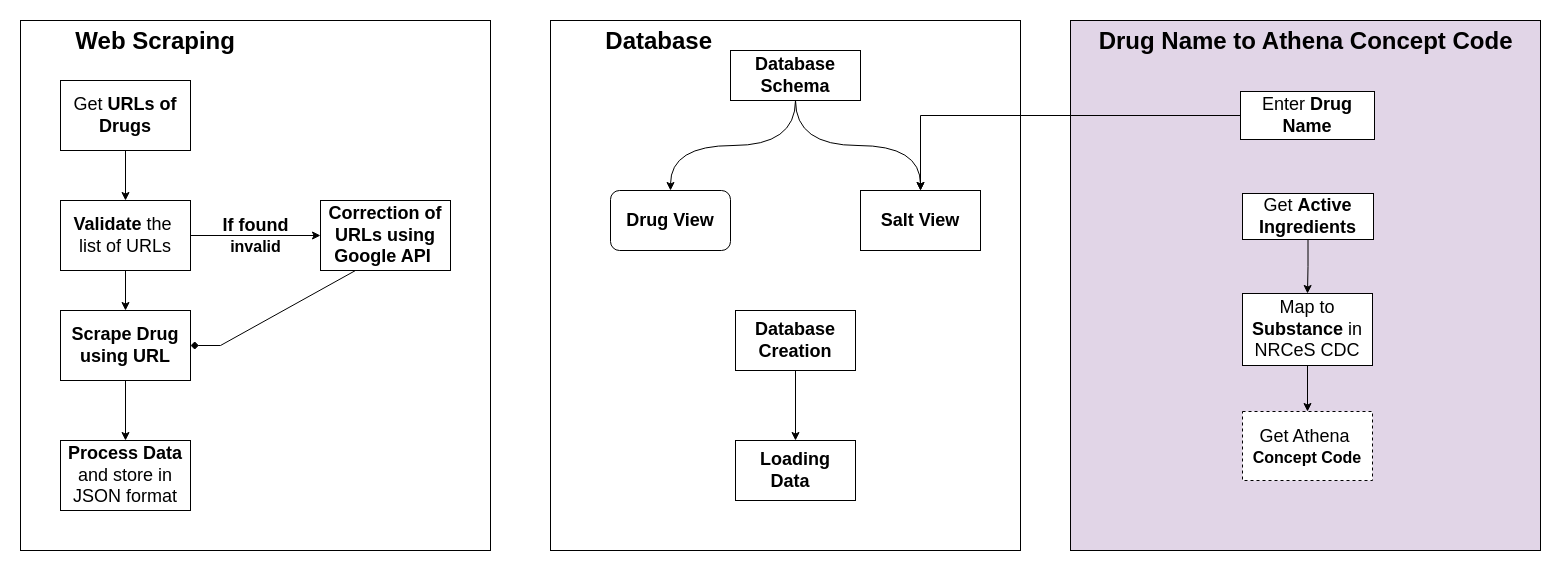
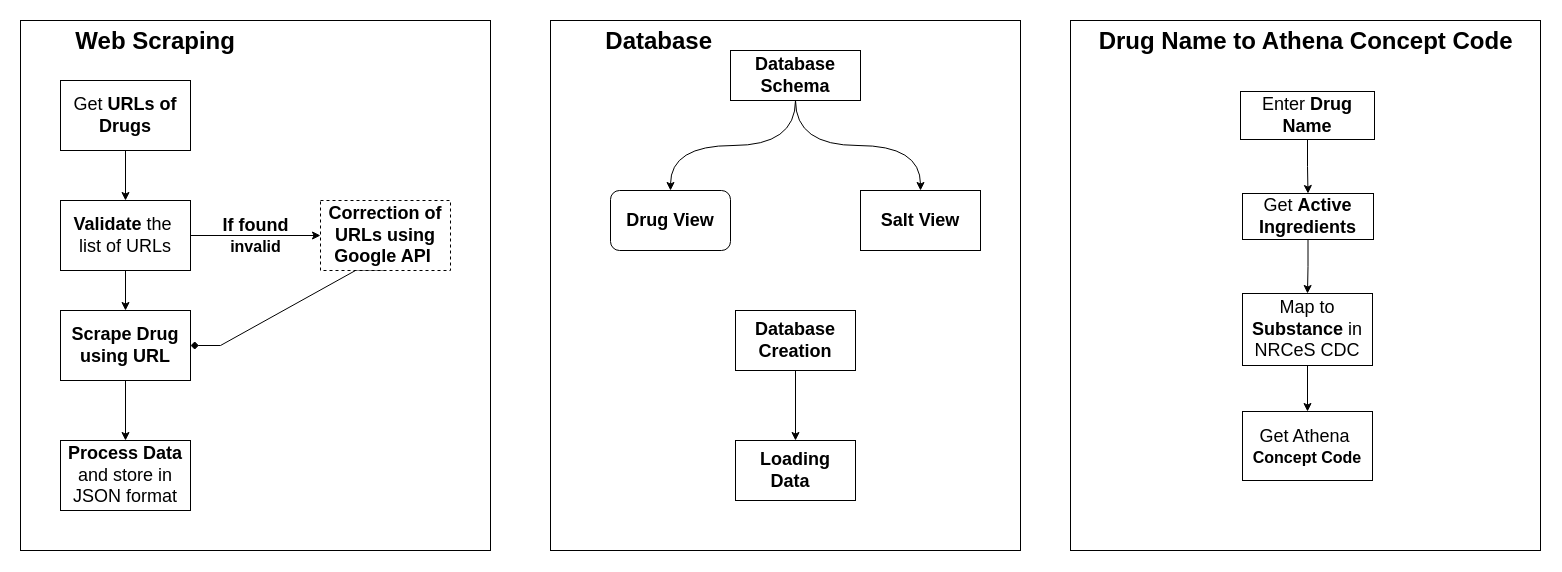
edge "Enter Drug Name" -> "Salt View": now "Enter Drug Name" -> "Get Active Ingredients"
node "Correction of URLs using Google API": style solid -> dashed
node "Drug Name to Athena Concept Code": fillcolor #e1d5e7 -> #ffffff
node "Get Athena Concept Code": style dashed -> solid
